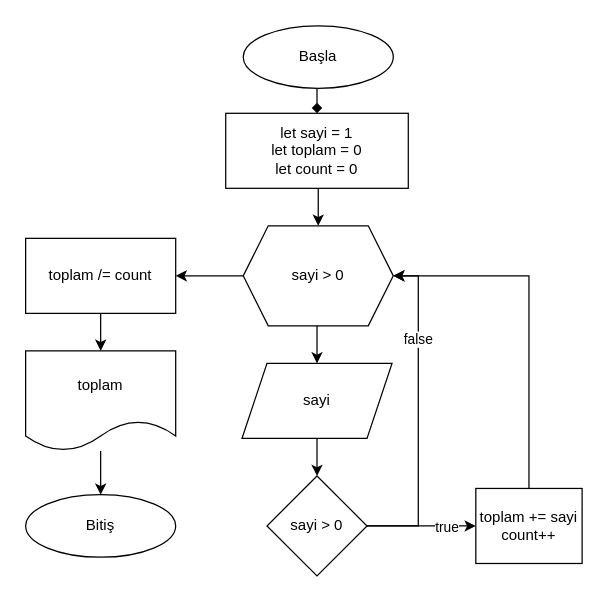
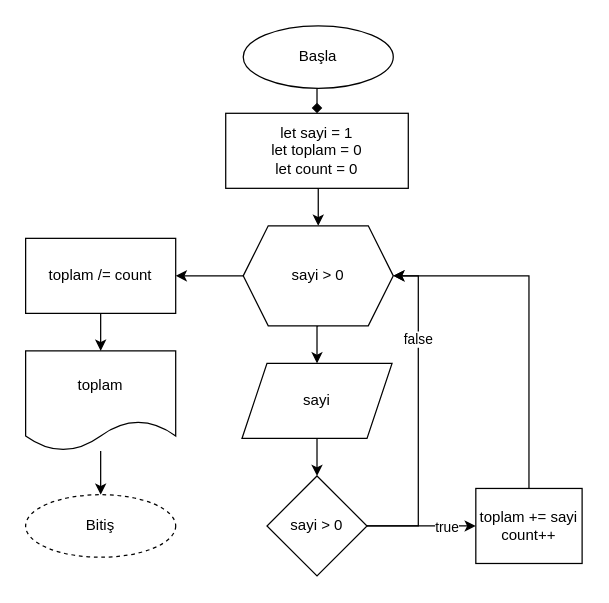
node "Bitiş": style solid -> dashed
